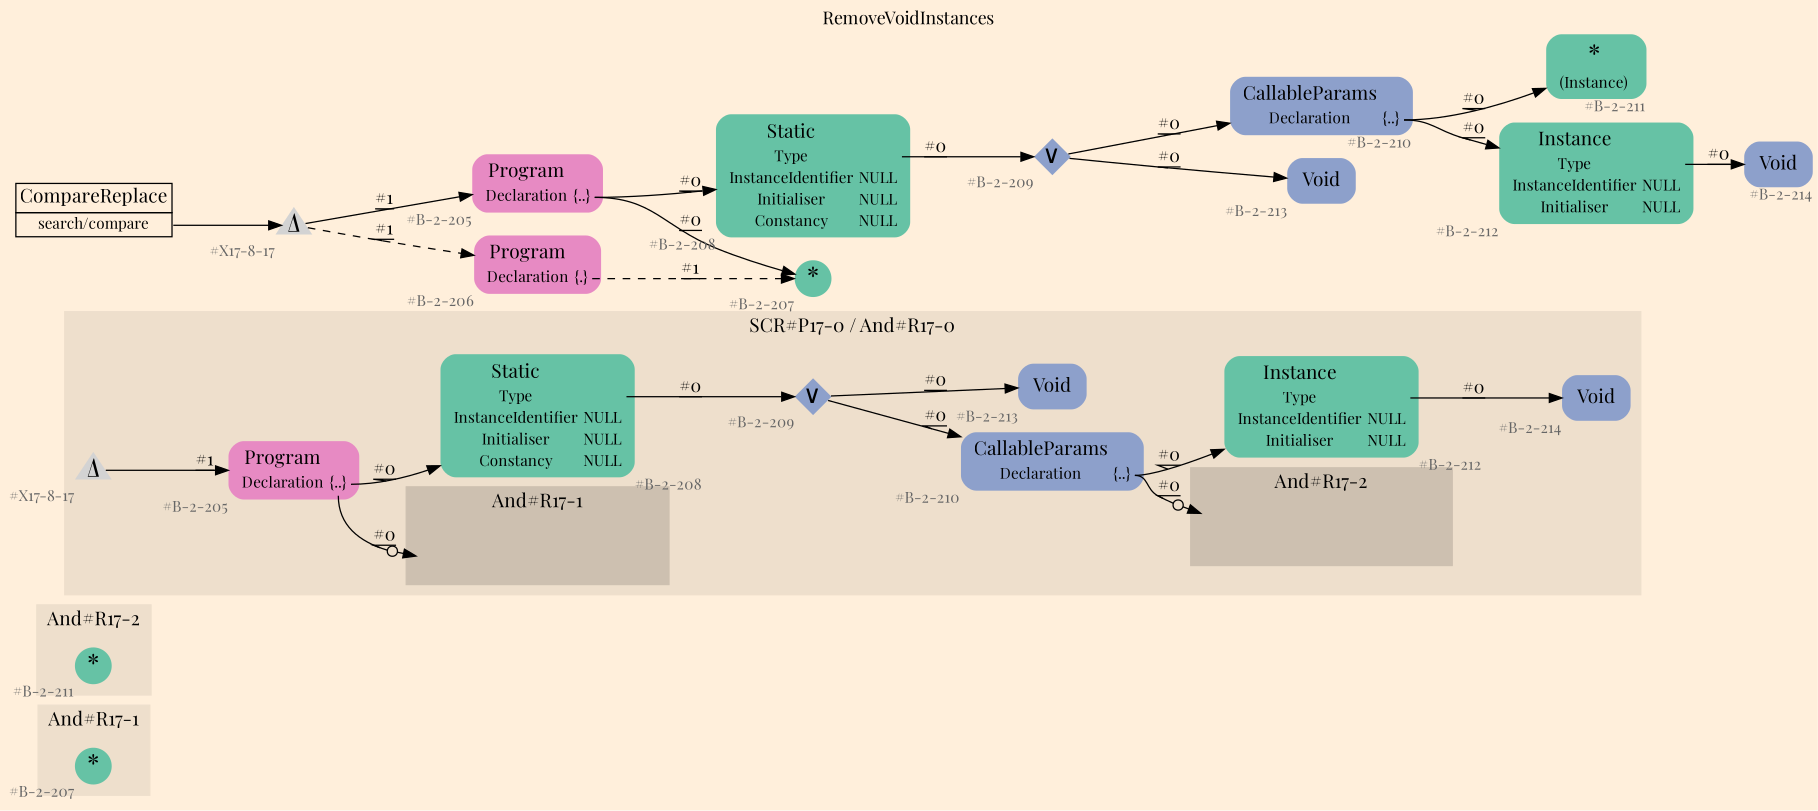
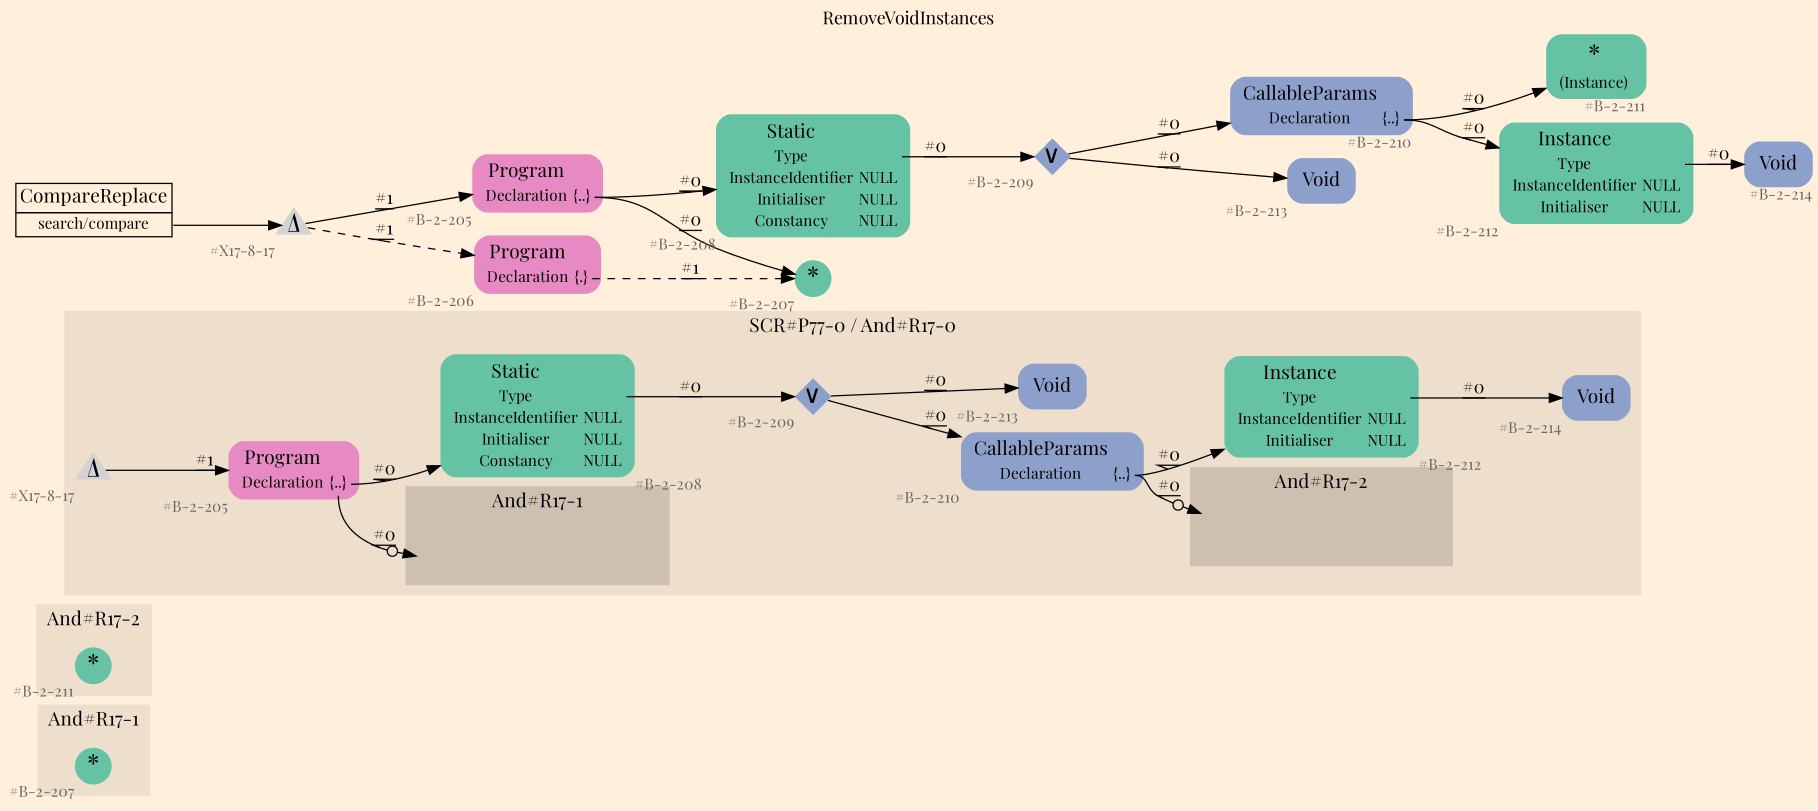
cluster "SCR#P17-0 / And#R17-0": label "SCR#P17-0 / And#R17-0" -> "SCR#P77-0 / And#R17-0"
